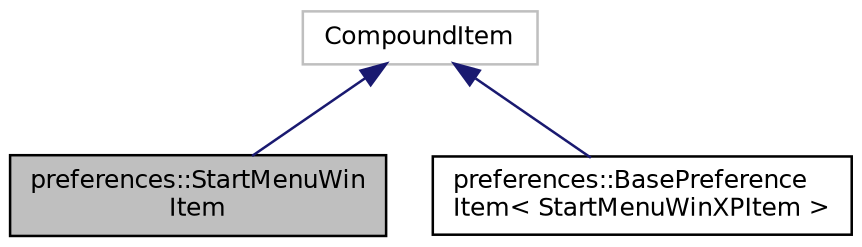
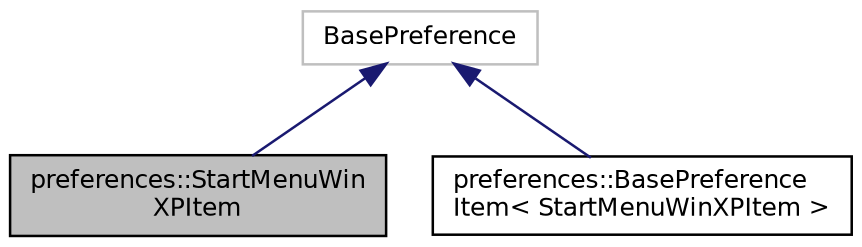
node "CompoundItem": label "CompoundItem" -> "BasePreference"
node "preferences::StartMenuWin Item": label "preferences::StartMenuWin Item" -> "preferences::StartMenuWin XPItem"
